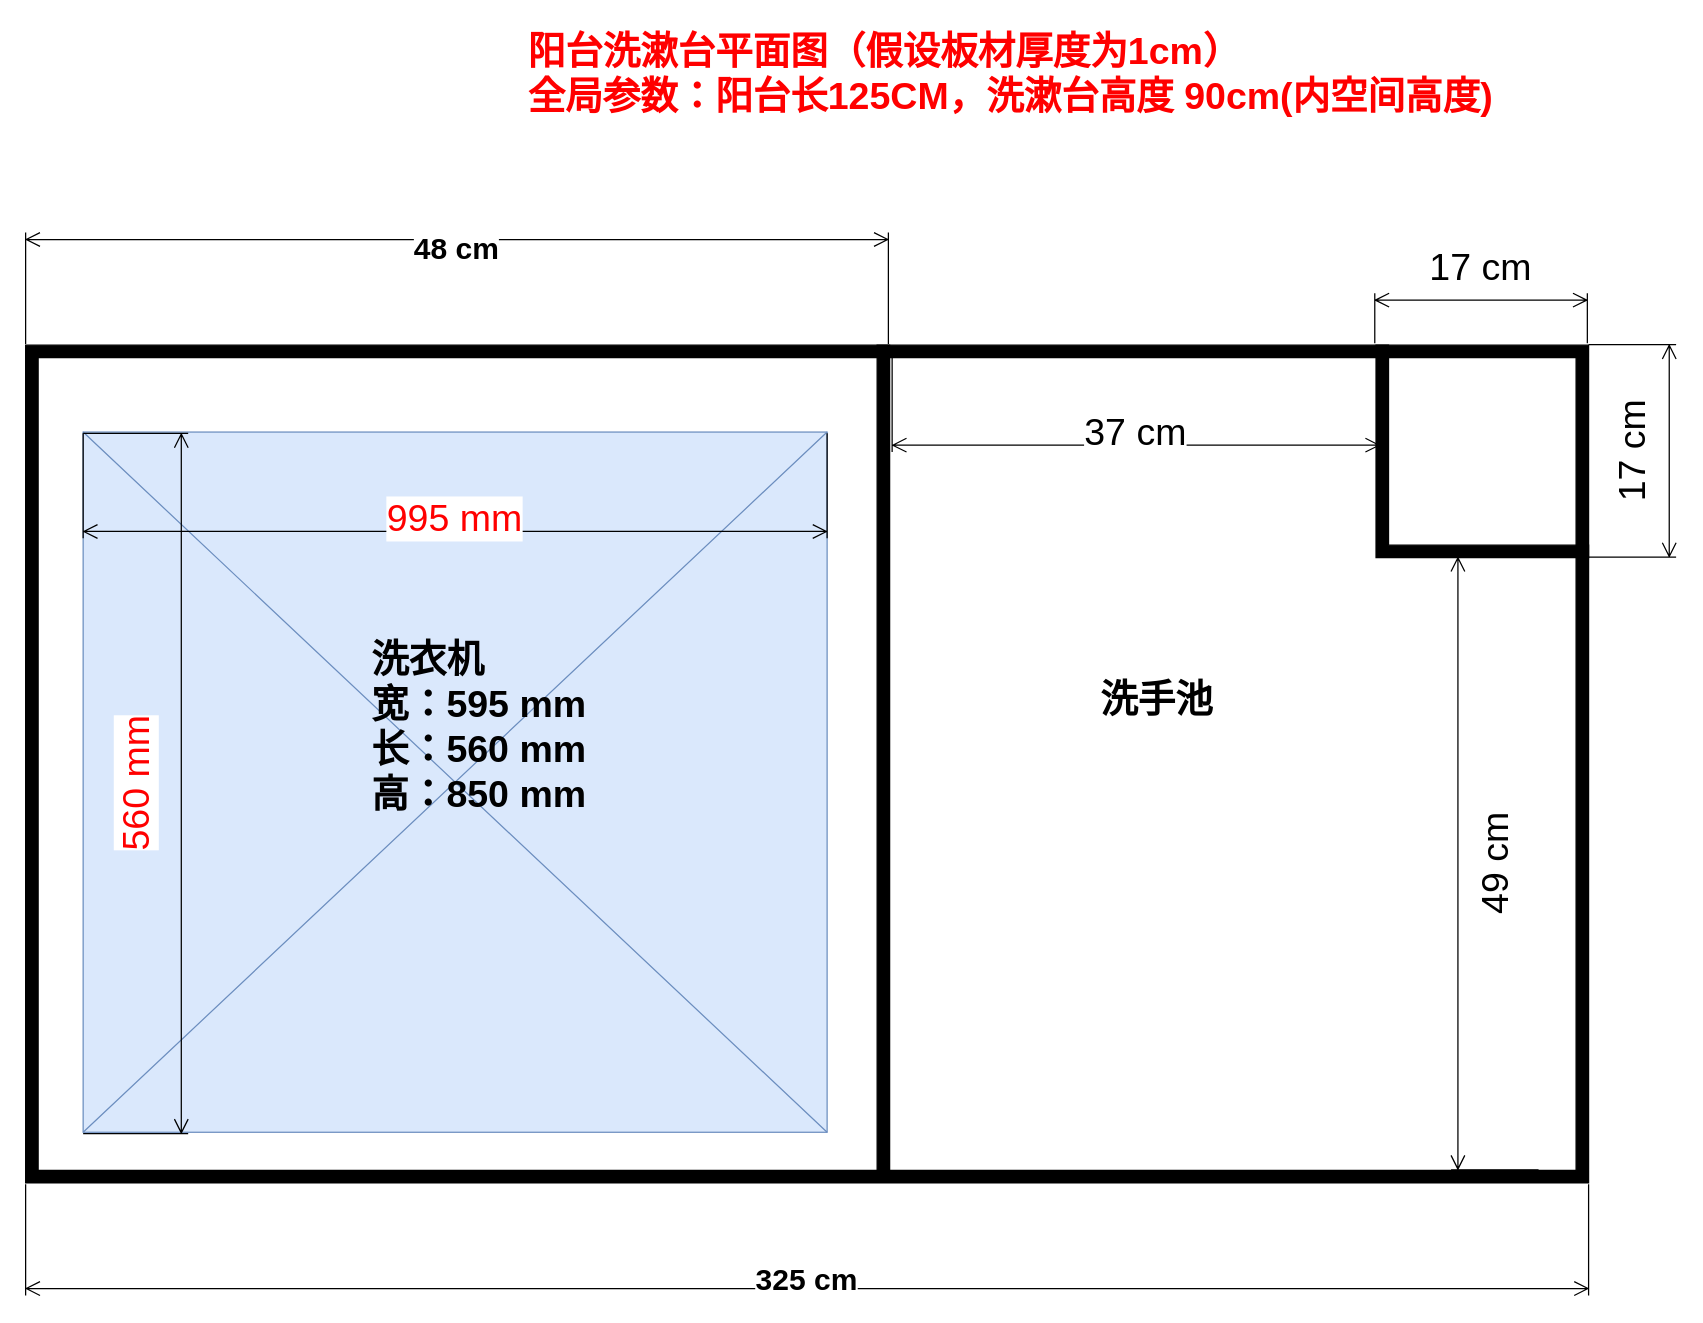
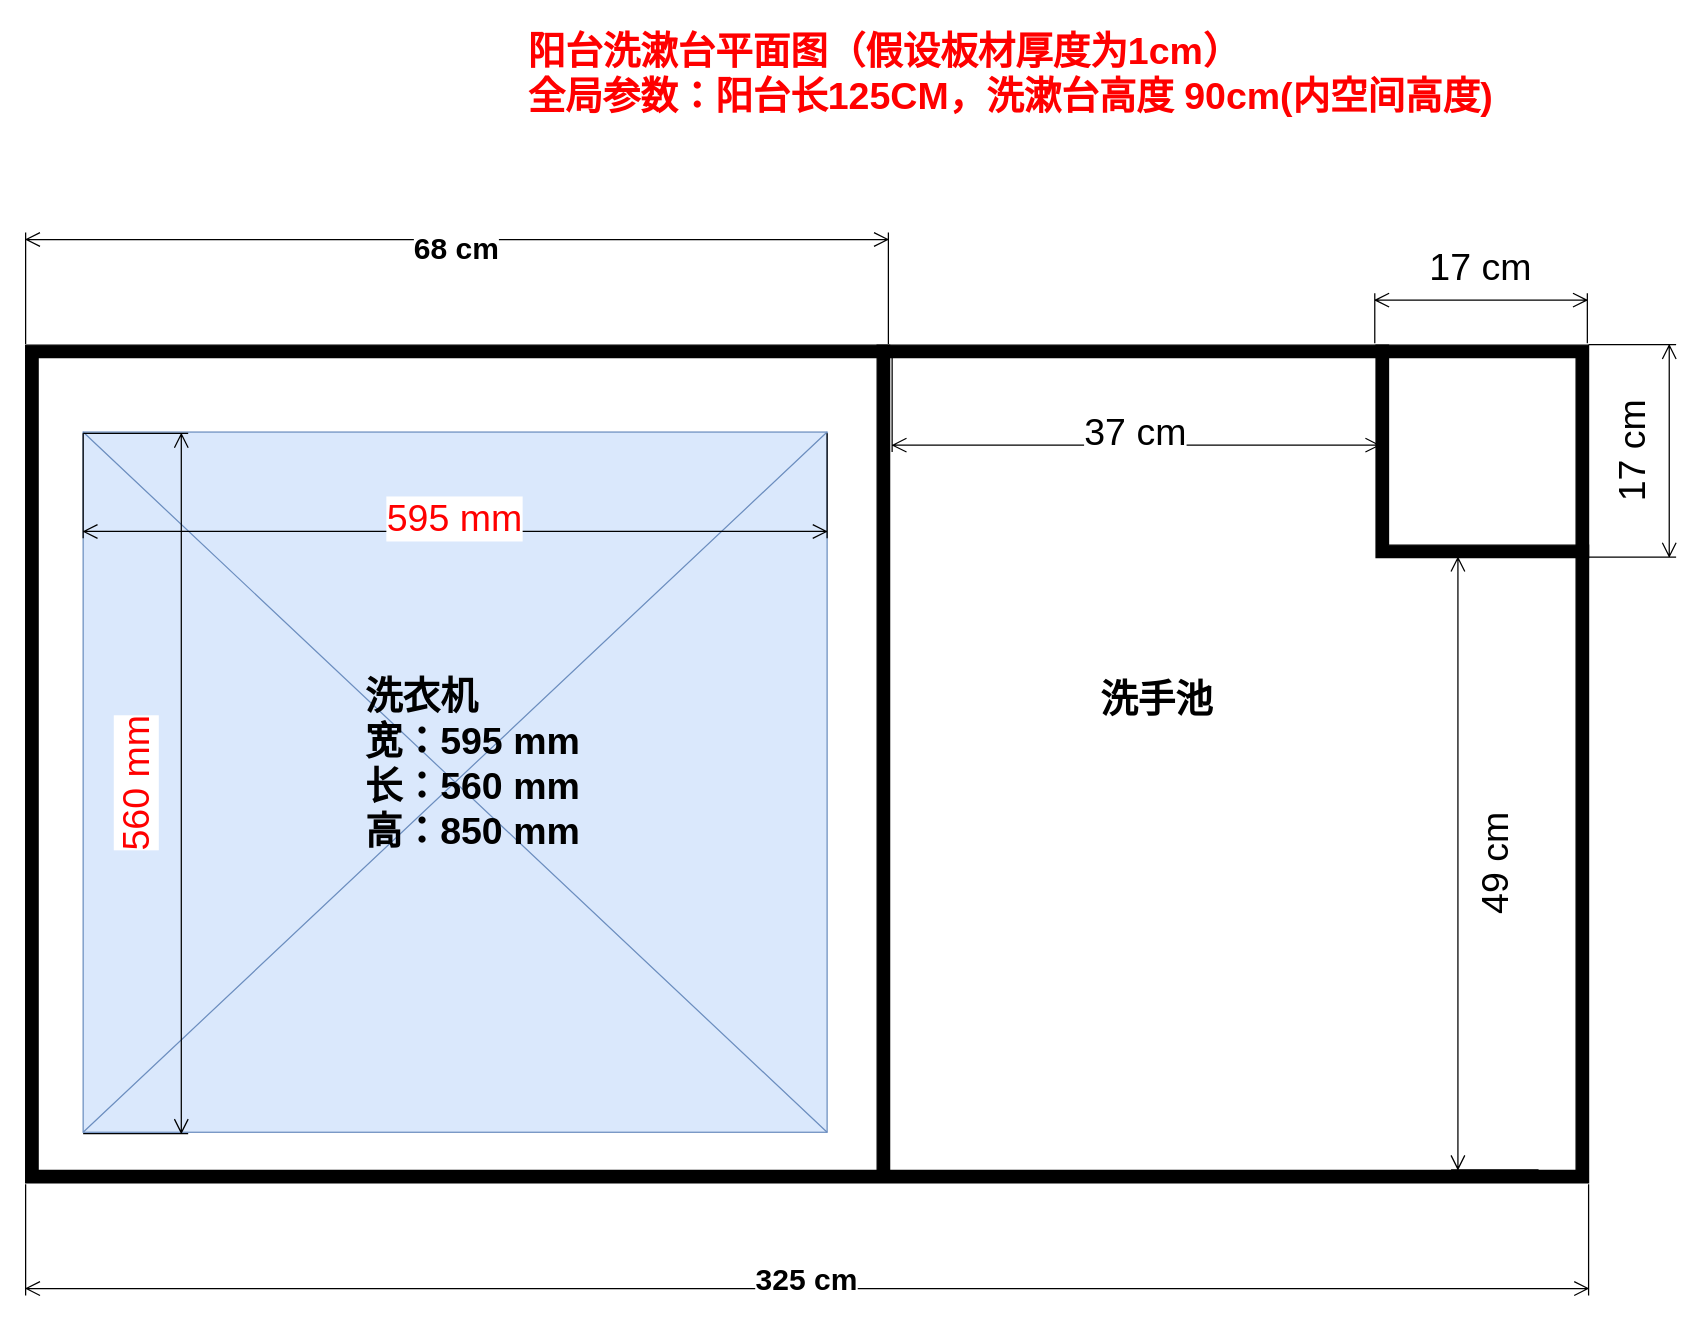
node "48 cm": label "48 cm" -> "68 cm"
node "995 mm": label "995 mm" -> "595 mm"
node "洗衣机 宽：595 mm 长：560 mm 高：850 mm": moved (481, 726) -> (475, 764)
